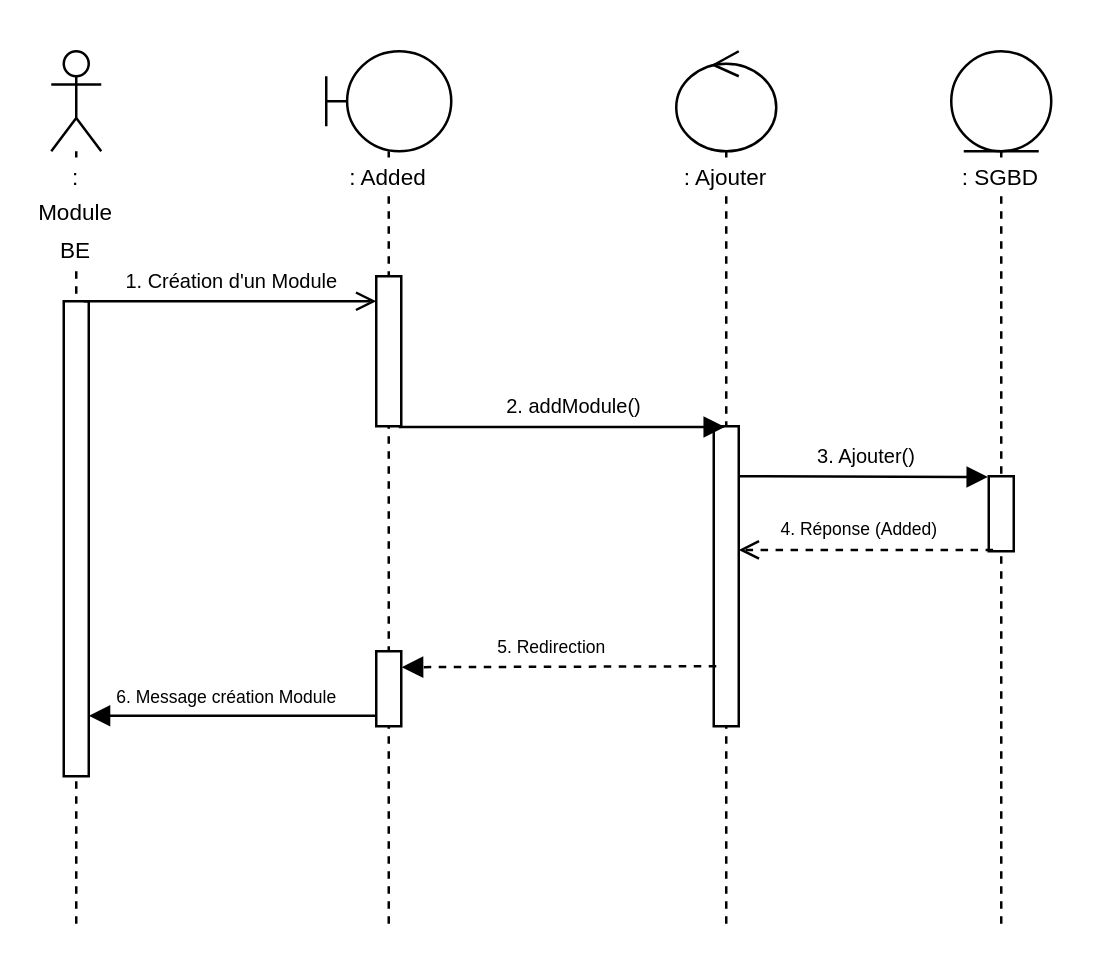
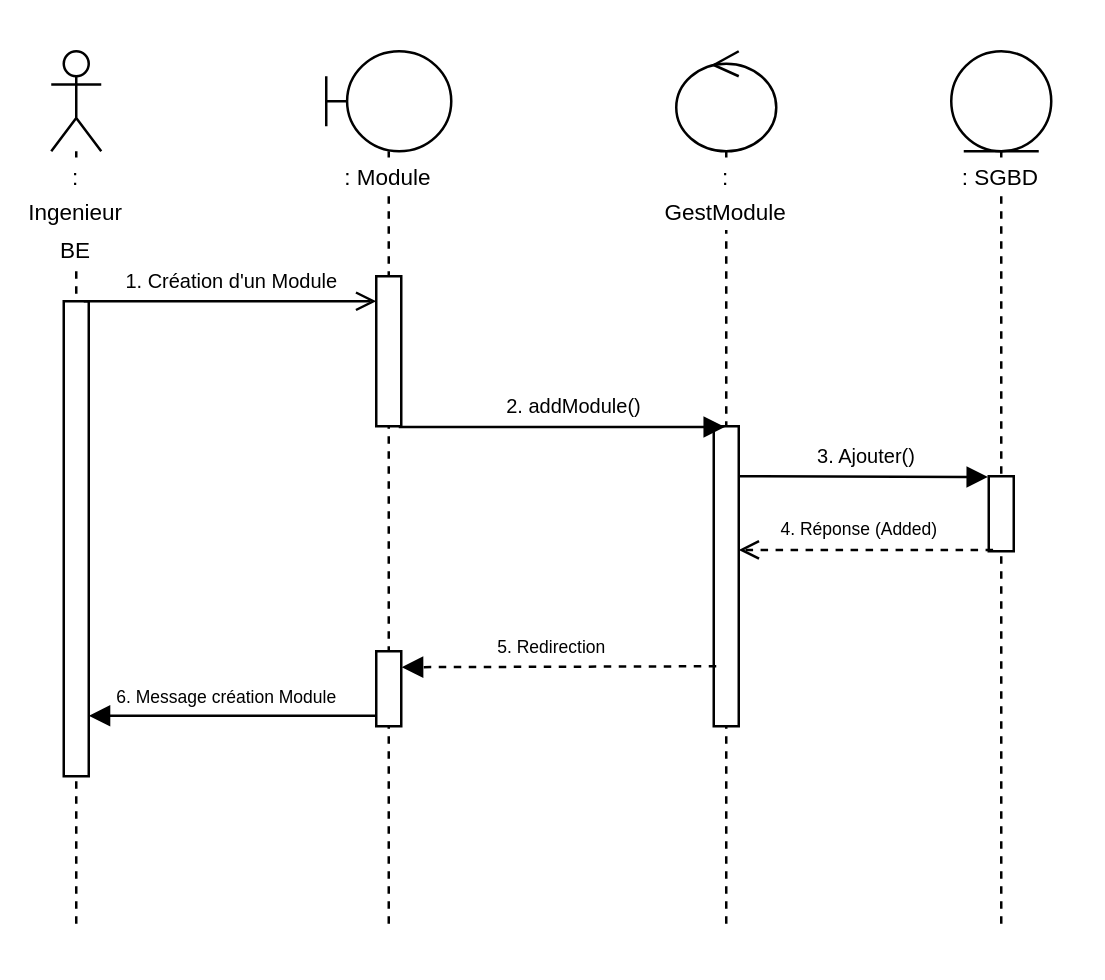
node ": Added": label ": Added" -> ": Module"
node ": Ajouter": label ": Ajouter" -> ": GestModule"
node ": Module BE": label ": Module BE" -> ": Ingenieur BE"
